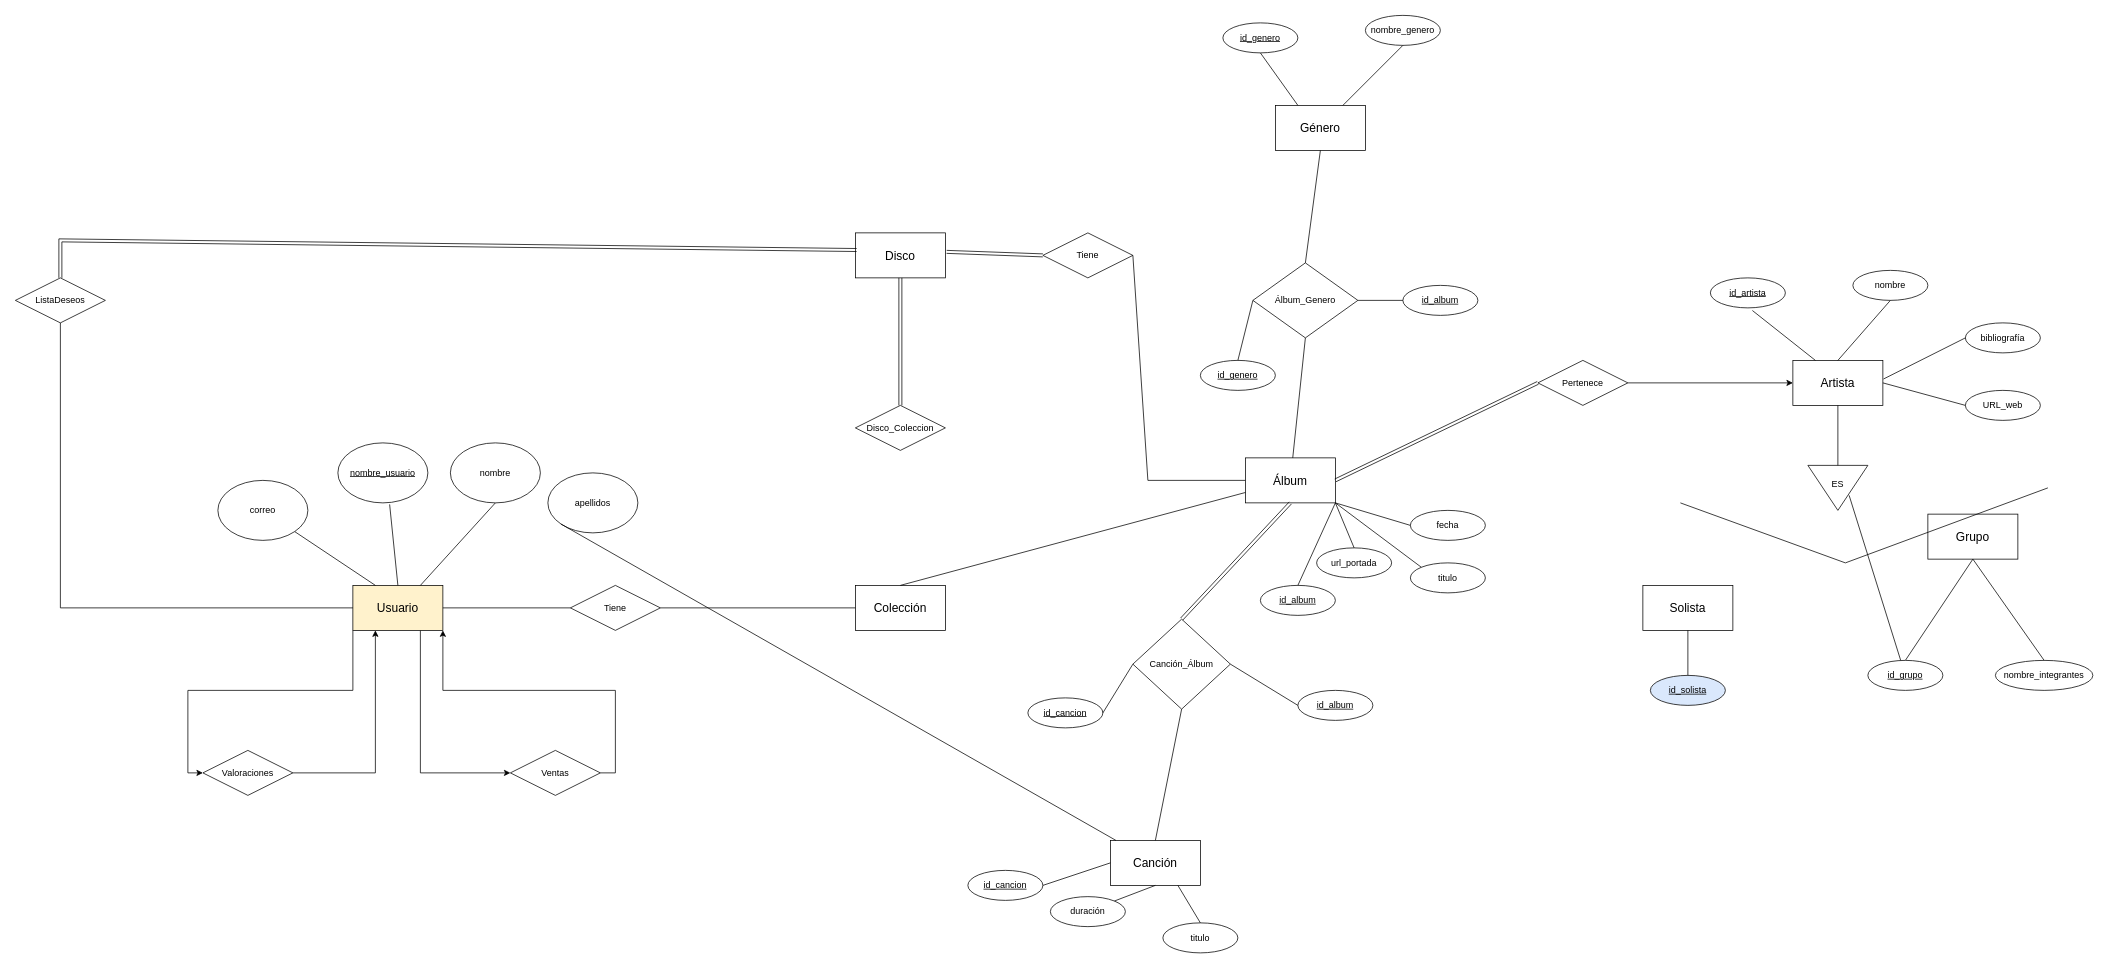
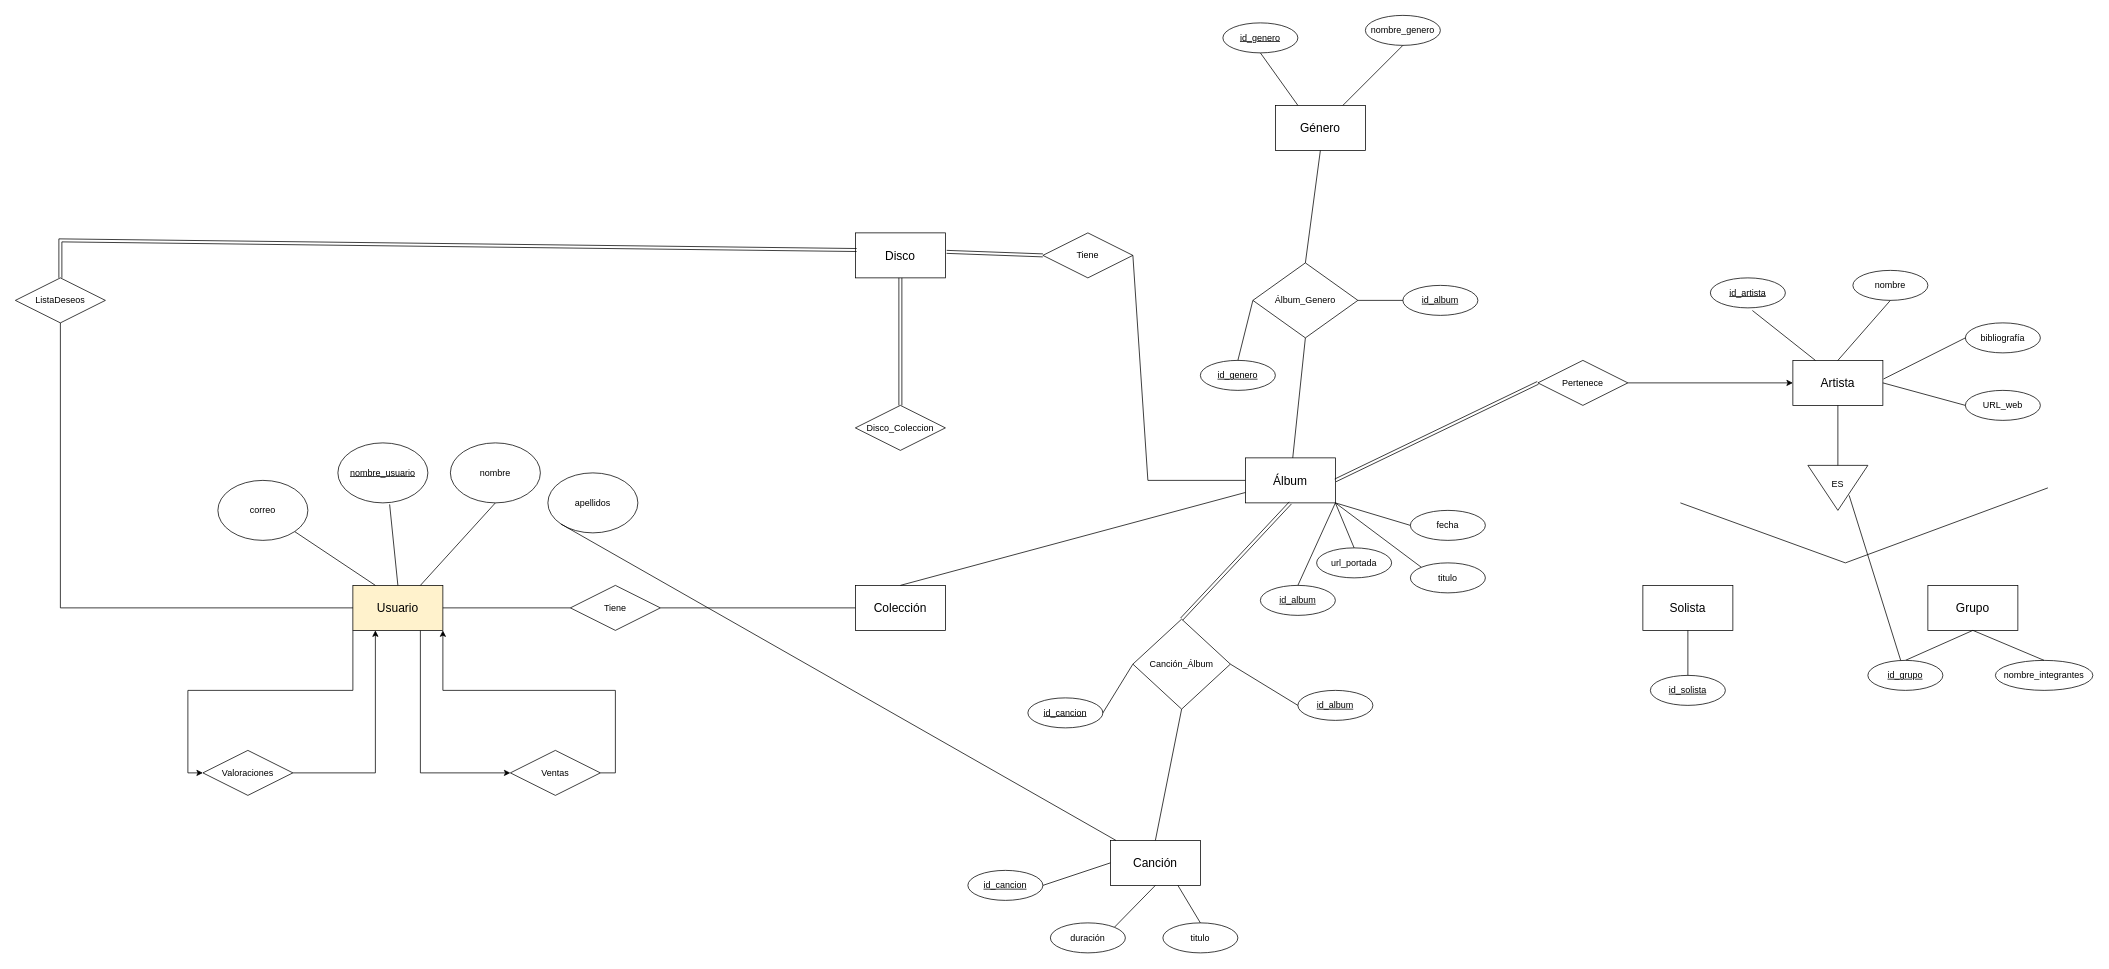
node "Grupo": moved (1973, 537) -> (1973, 608)
node "id_solista": fillcolor #dae8fc -> #ffffff
node "duración": moved (1088, 912) -> (1088, 938)
